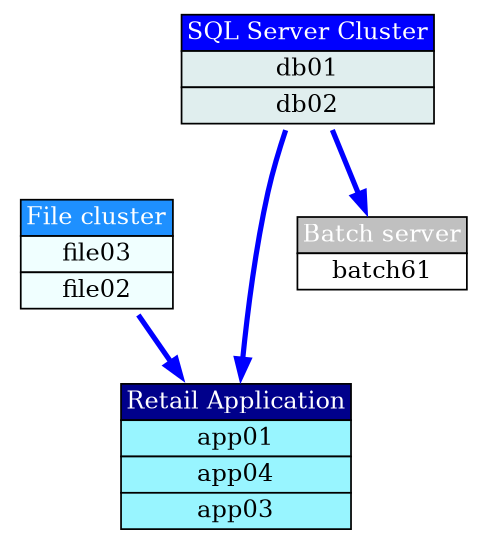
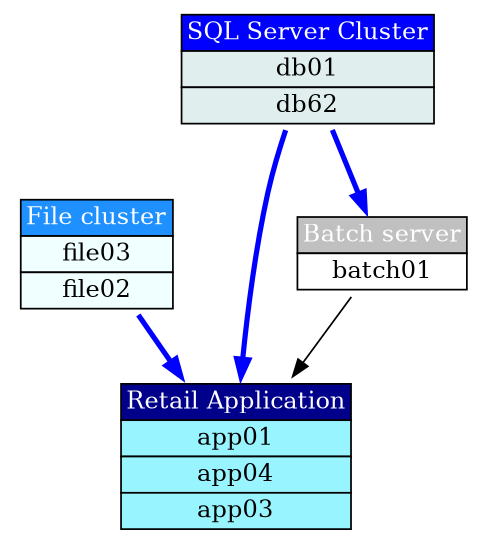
node "SQL Server Cluster": text "db02" -> "db62"
node "Batch server": text "batch61" -> "batch01"
edge "Batch server" -> "Retail Application": added
